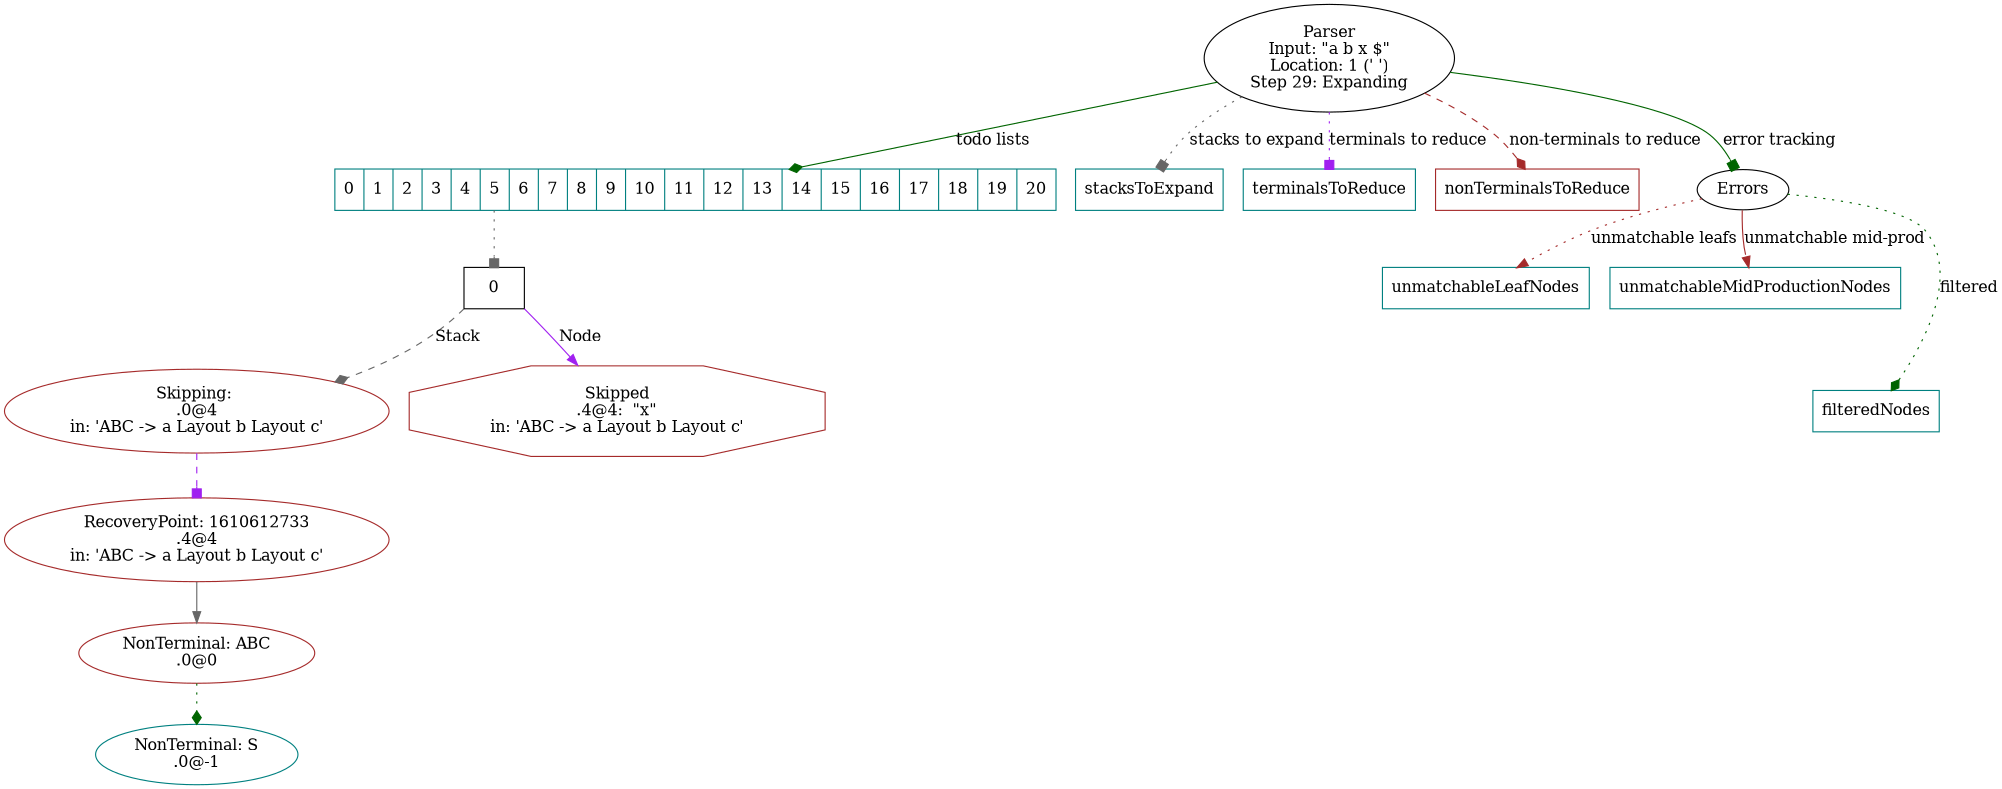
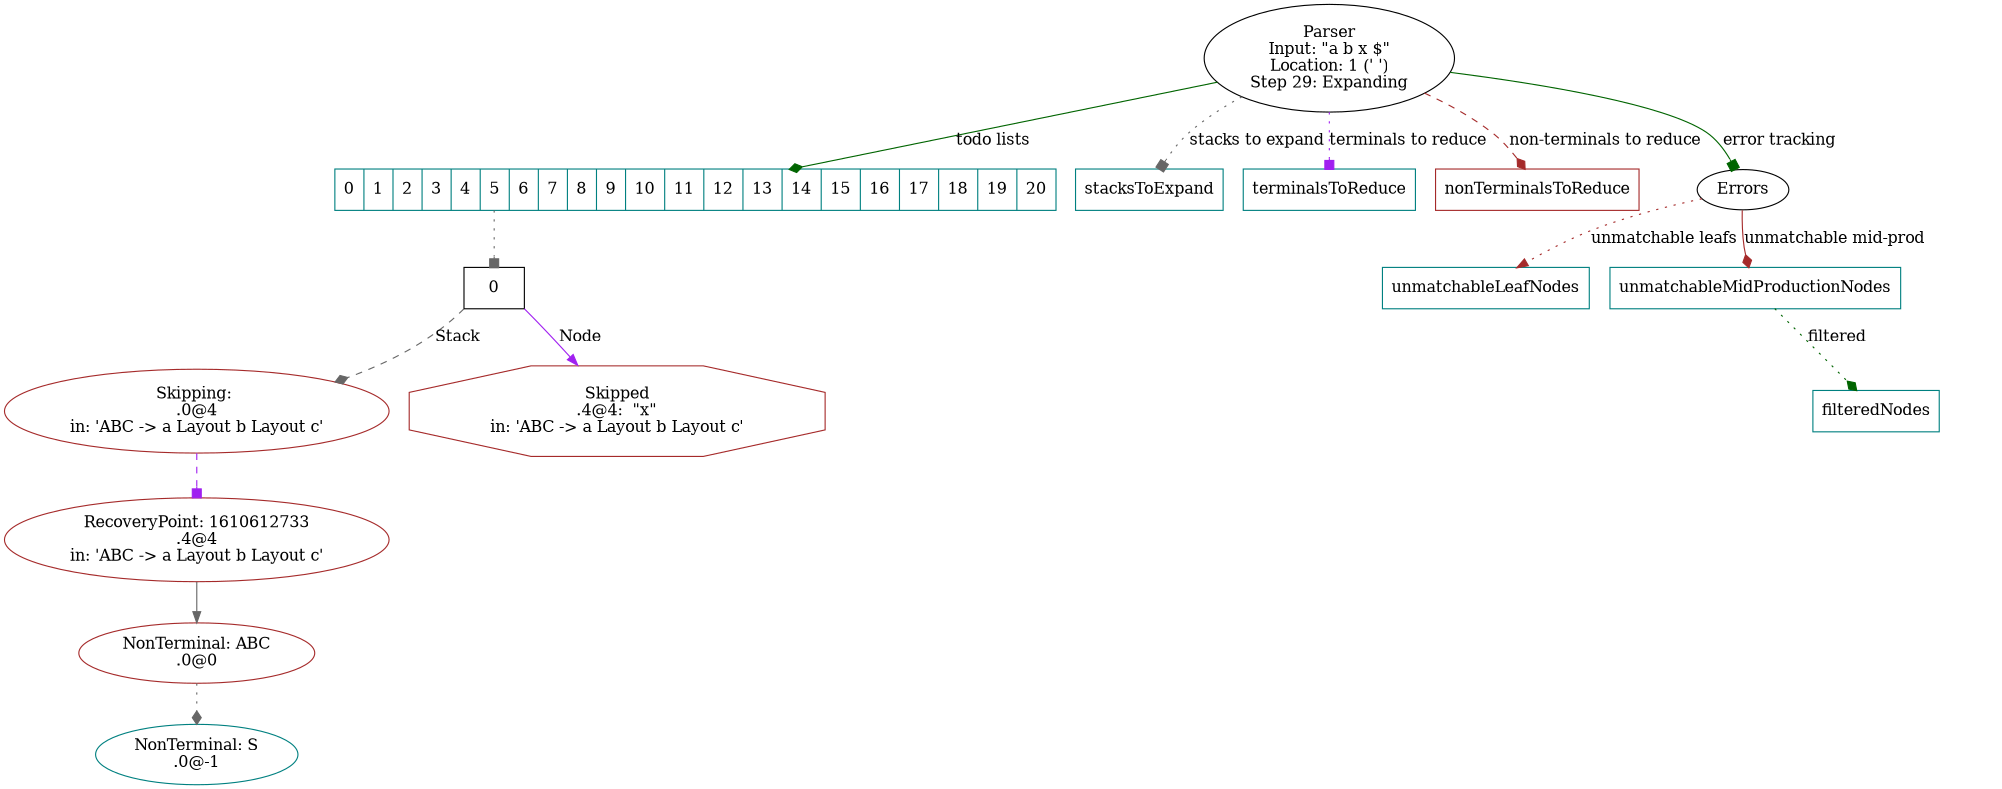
edge "Errors" -> "unmatchableMidProductionNodes": arrowhead normal -> diamond
edge "Errors" -> "filteredNodes": now "unmatchableMidProductionNodes" -> "filteredNodes"
edge "NonTerminal: ABC .0@0" -> "NonTerminal: S .0@-1": color darkgreen -> gray40
